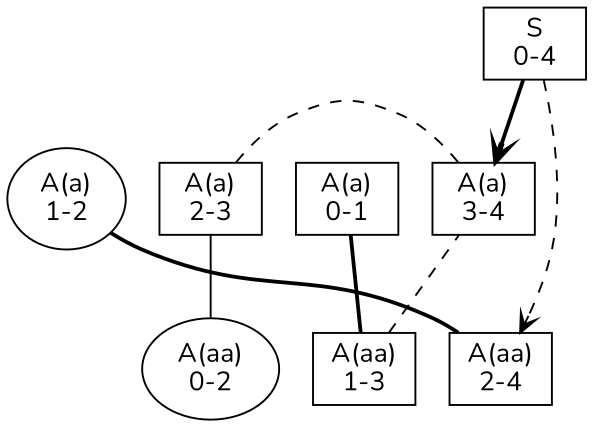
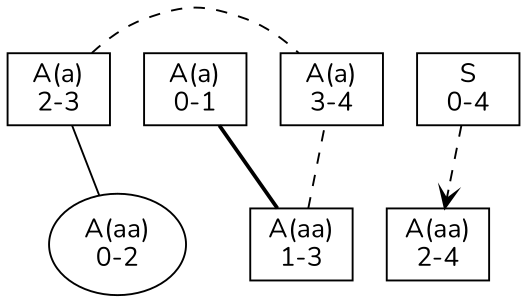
edge "S 0-4" -> "A(a) 3-4": removed
node "A(a) 1-2": removed
